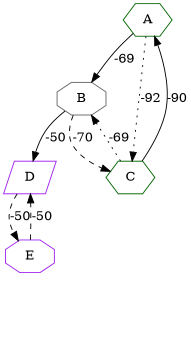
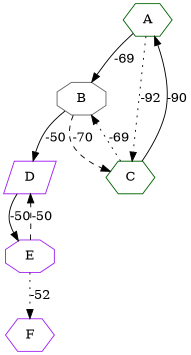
edge "D" -> "E": style dashed -> solid
node "F": added
